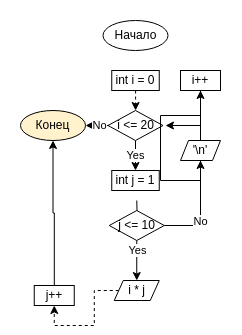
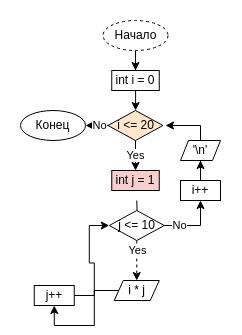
node "Начало": style solid -> dashed
edge "Начало" -> "int i = 0": added
node "i++": moved (201, 81) -> (201, 191)
edge "int i = 0" -> "i <= 20": style dashed -> solid
node "Конец": fillcolor #fff2cc -> #ffffff
node "i <= 20": fillcolor #ffffff -> #ffe6cc
node "int j = 1": fillcolor #ffffff -> #f8cecc
edge "j++" -> "Конец": now "j++" -> "j <= 10"
edge "j <= 10" -> "i * j": style solid -> dashed
edge "i * j" -> "j++": style dashed -> solid
